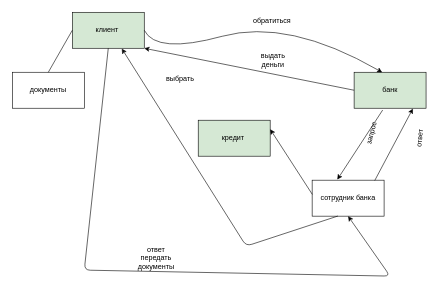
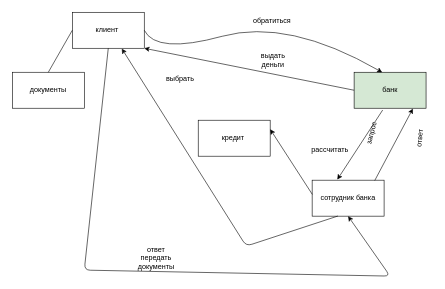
node "клиент": fillcolor #d5e8d4 -> #ffffff
node "кредит": fillcolor #d5e8d4 -> #ffffff
node "рассчитать": added
